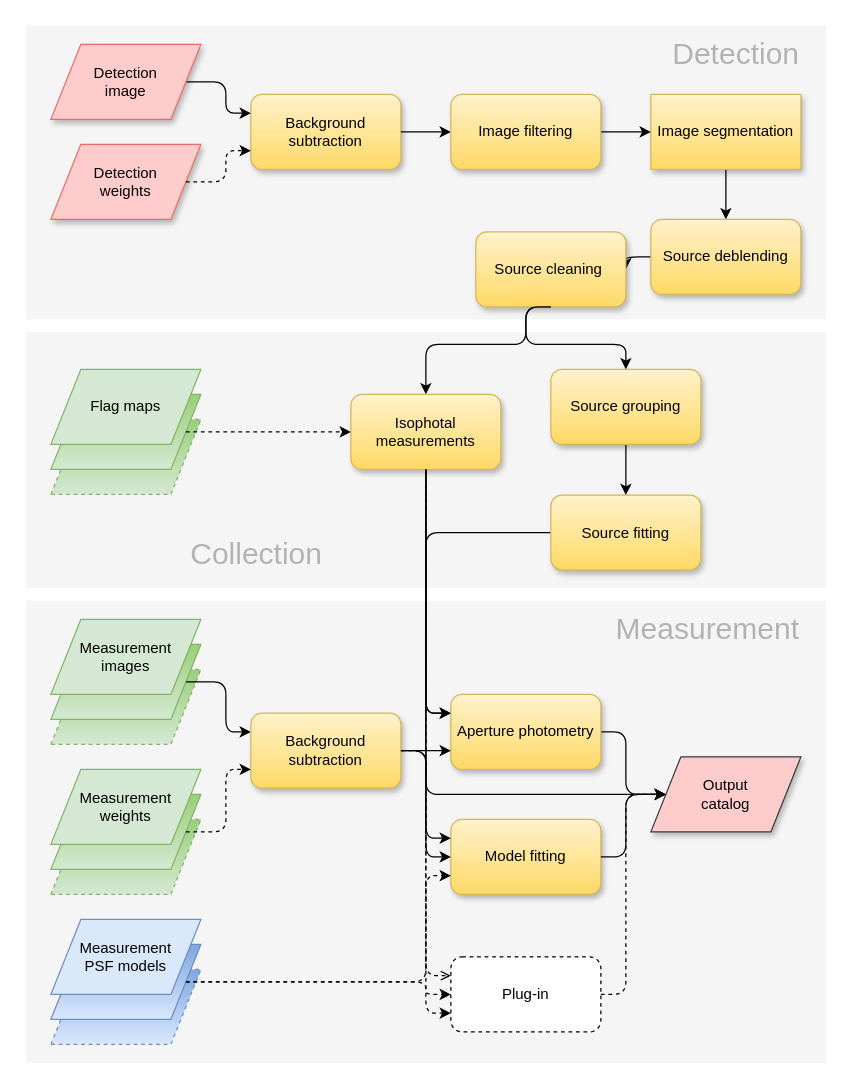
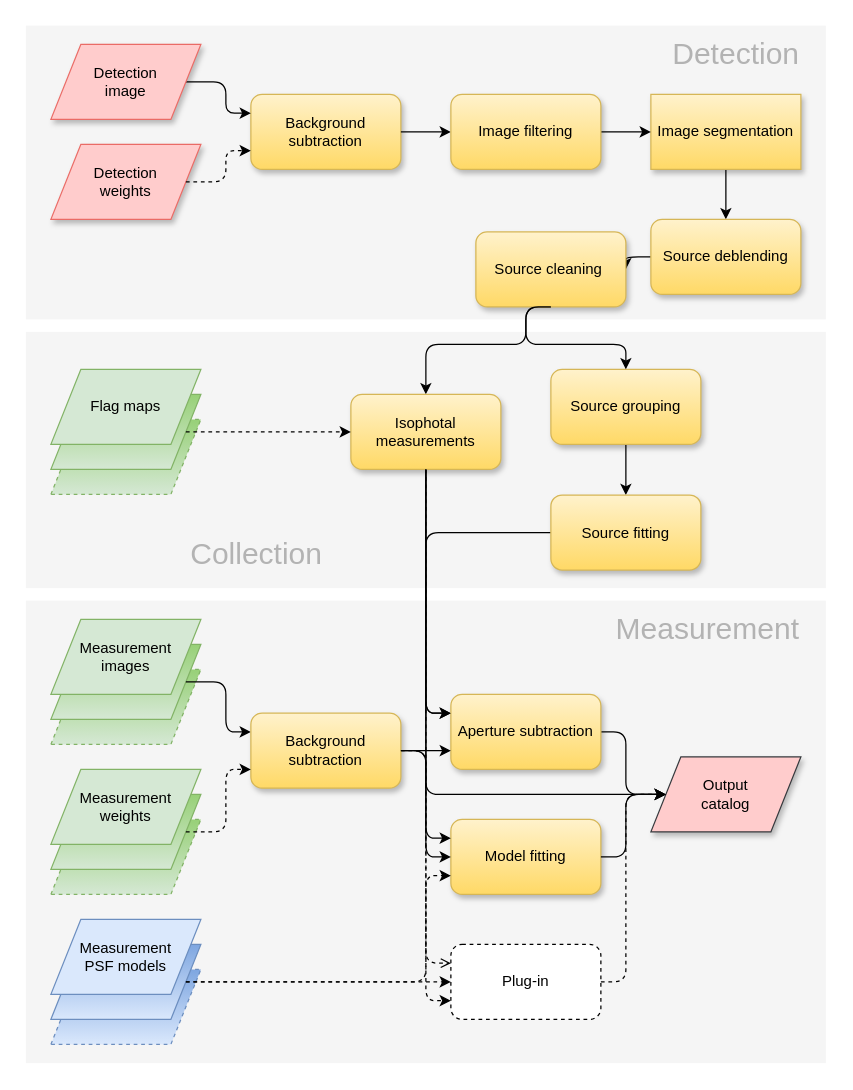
node "Aperture photometry": label "Aperture photometry" -> "Aperture subtraction"
node "Plug-in": moved (526, 994) -> (526, 982)
